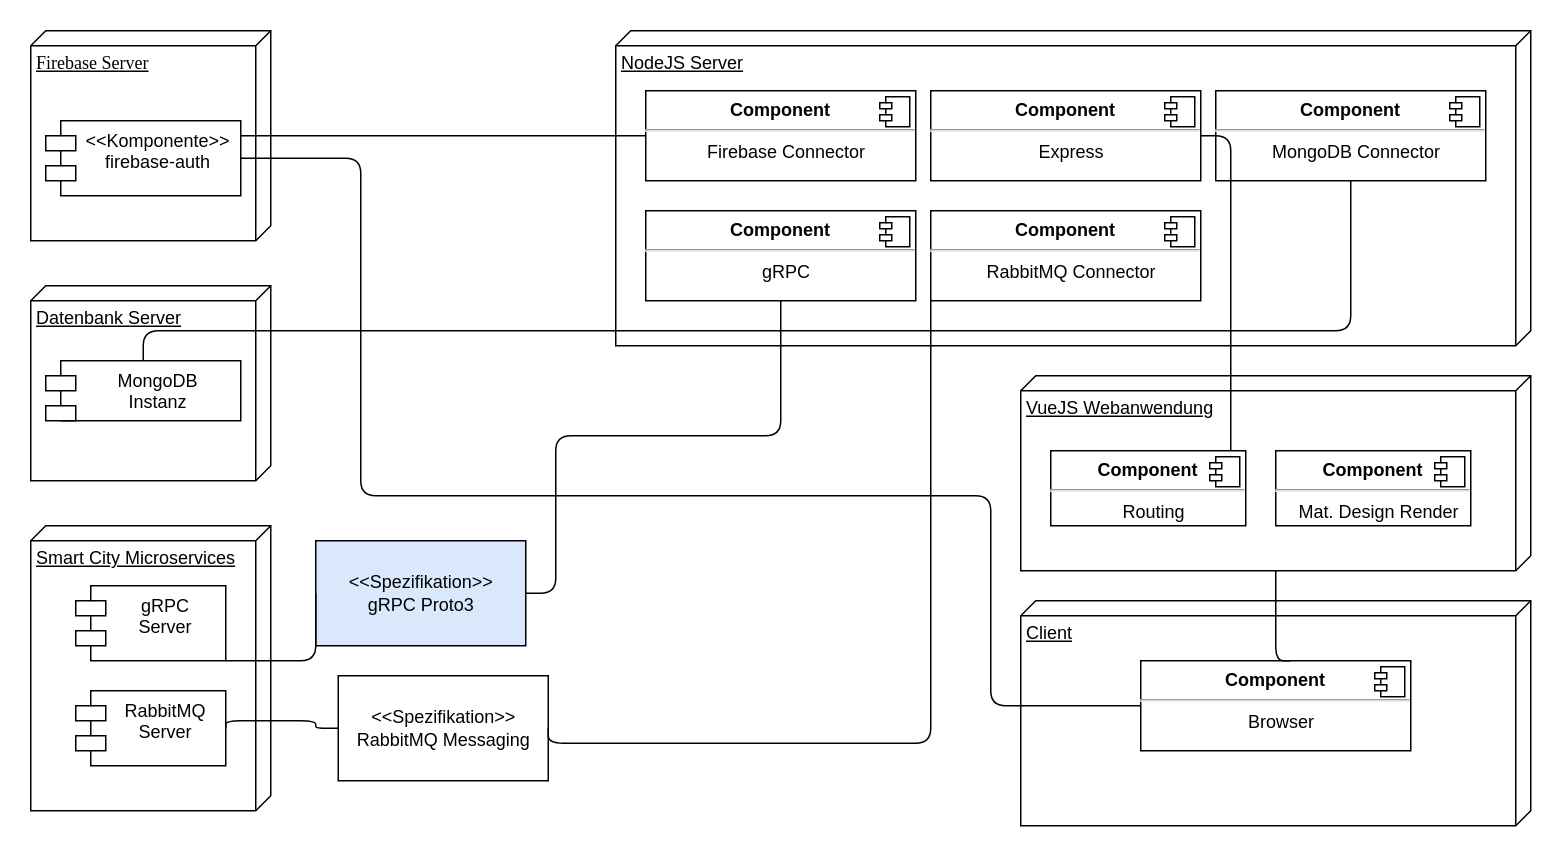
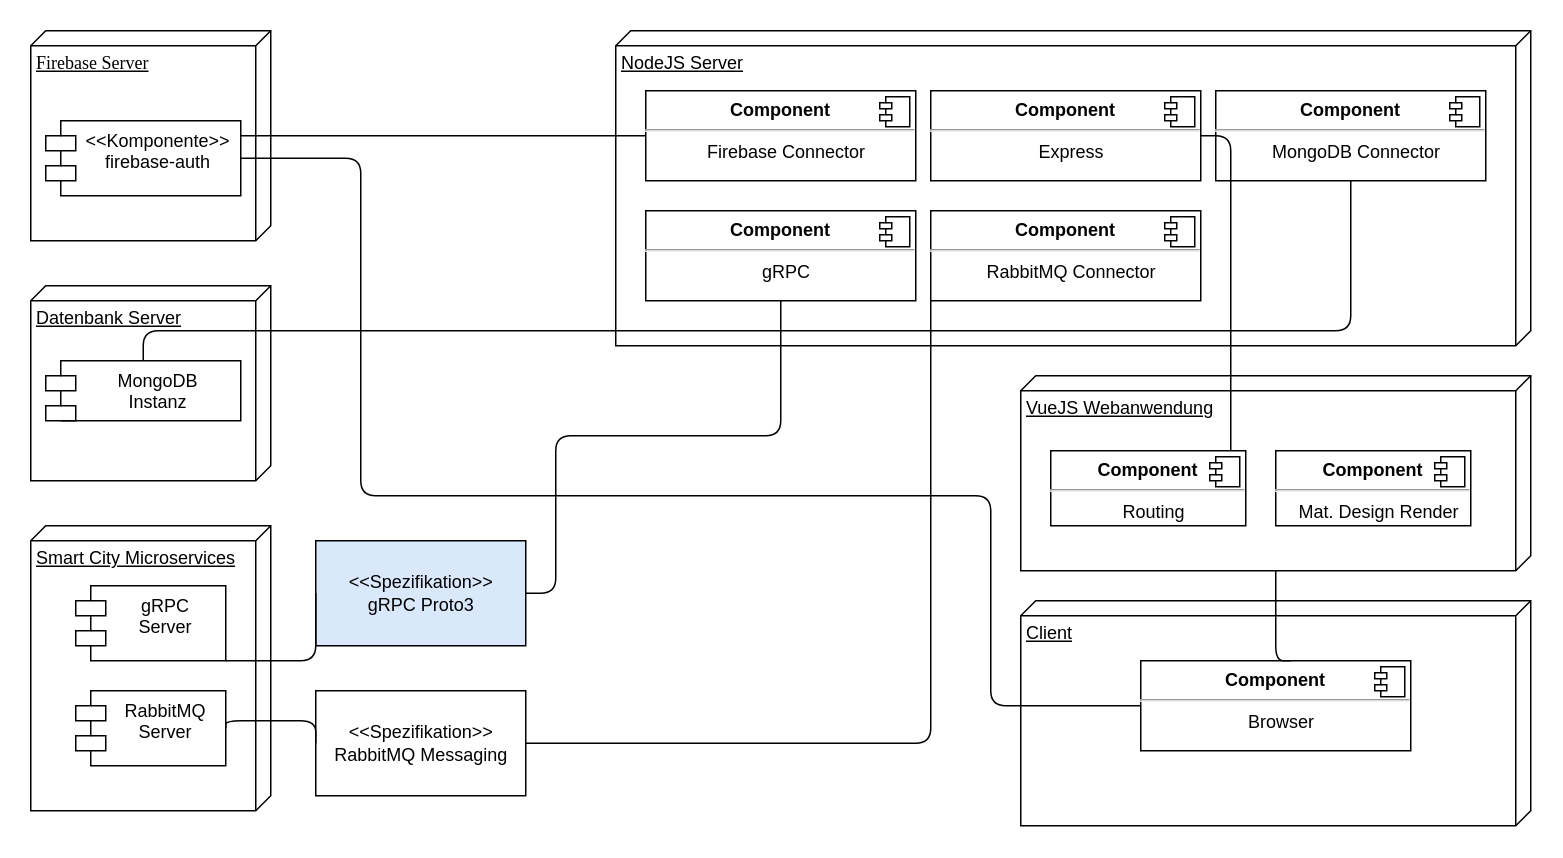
node "<<Spezifikation>> RabbitMQ Messaging": moved (443, 728) -> (421, 743)
